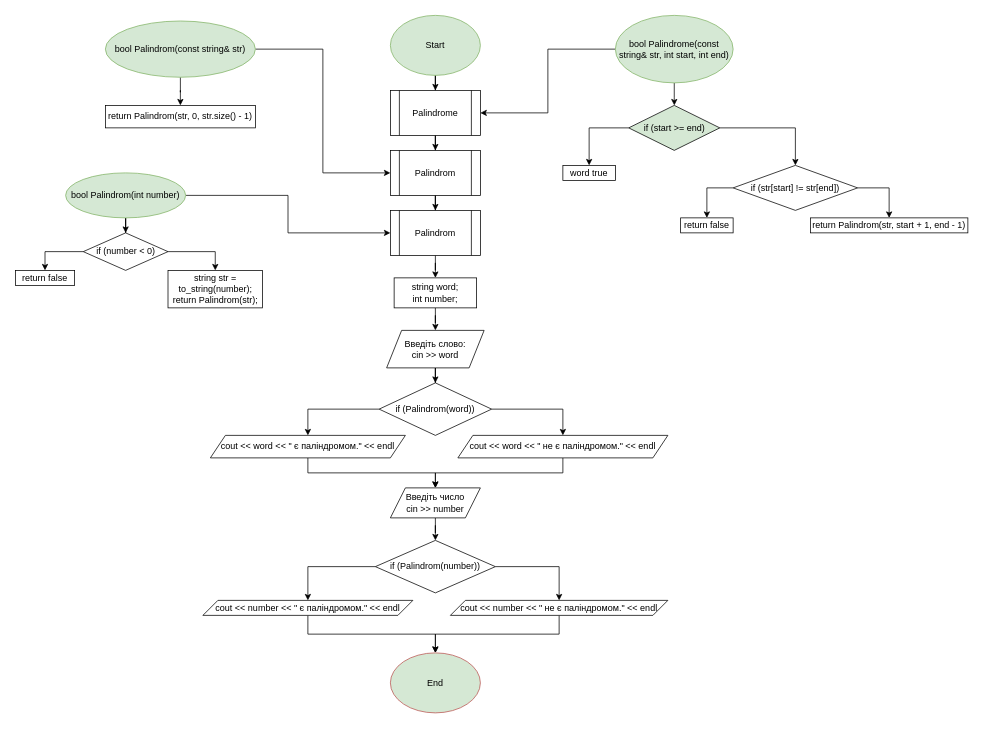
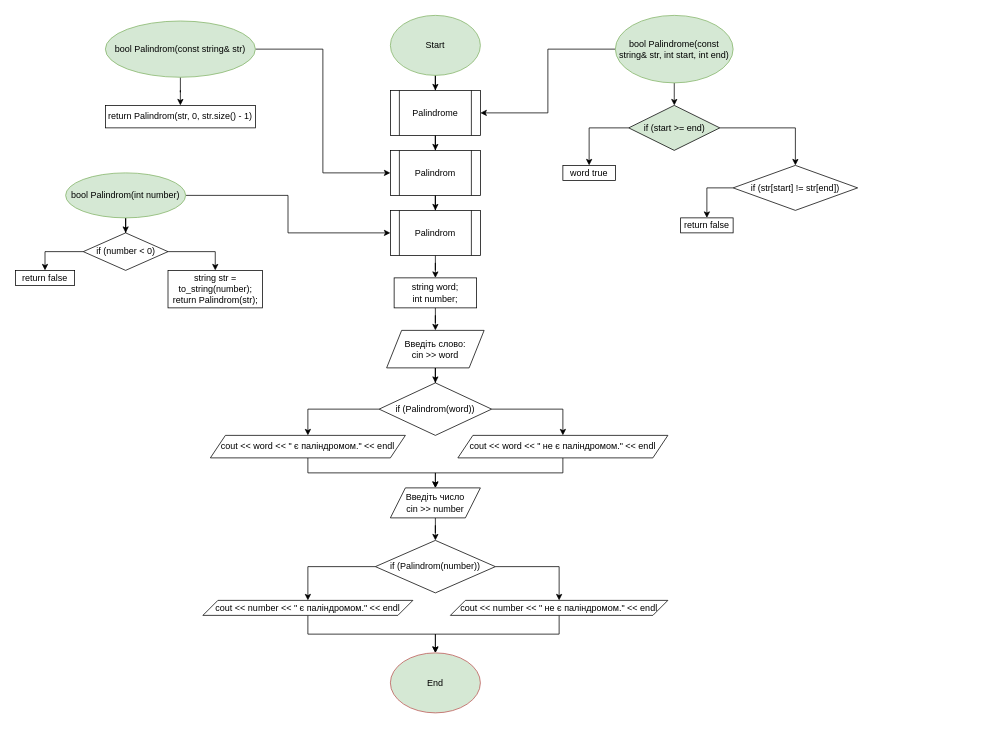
edge "if (str[start] != str[end])" -> "return Palindrom(str, start + 1, end - 1)": removed
node "return Palindrom(str, start + 1, end - 1)": removed
